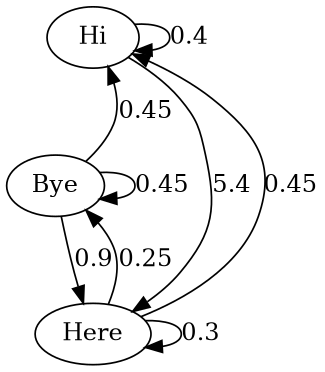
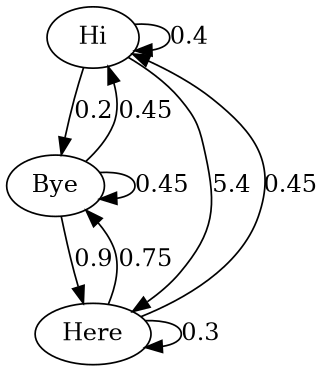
edge "Hi" -> "Bye": added, label "0.2"
edge "Here" -> "Bye": label "0.25" -> "0.75"
